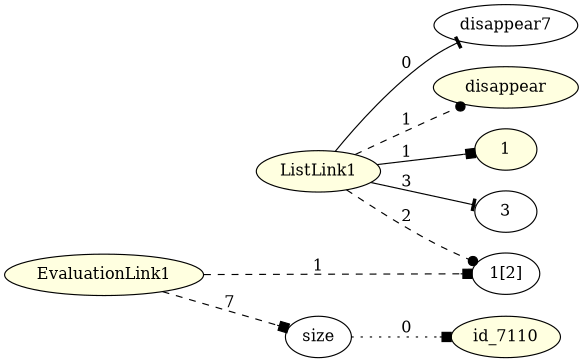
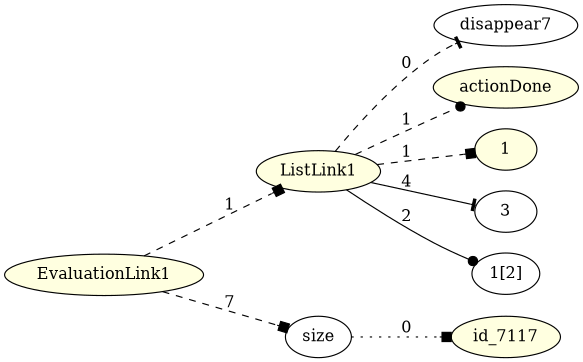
node "disappear": label "disappear" -> "actionDone"
edge "ListLink1" -> "disappear7": style solid -> dashed
edge "ListLink1" -> "1": style solid -> dashed
edge "ListLink1" -> "3": label "3" -> "4"
edge "ListLink1" -> "1[2]": style dashed -> solid
edge "EvaluationLink1" -> "1[2]": now "EvaluationLink1" -> "ListLink1"
node "id_7110": label "id_7110" -> "id_7117"
